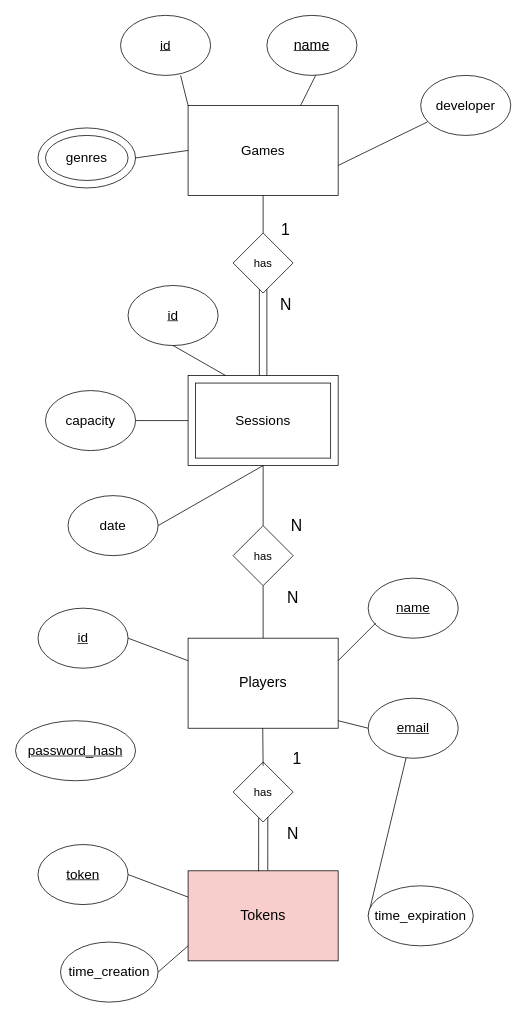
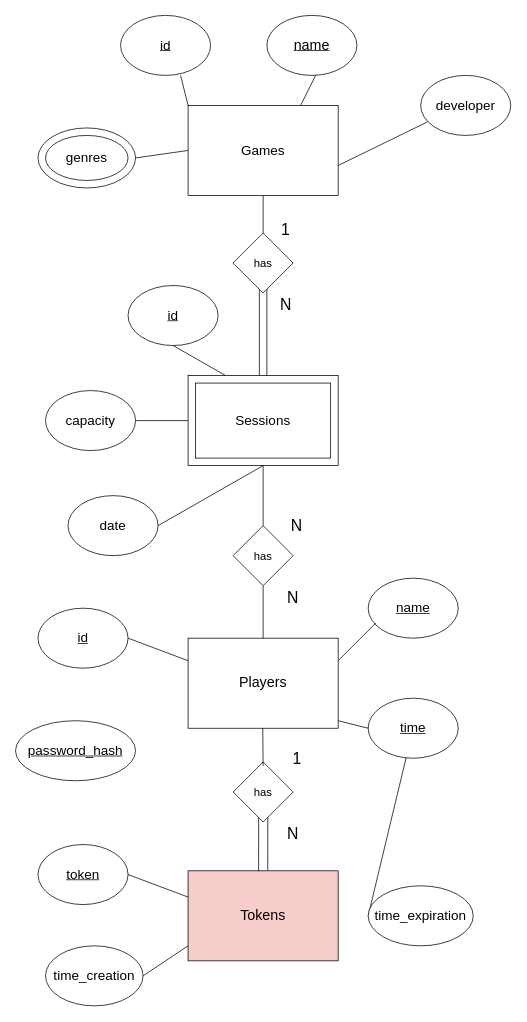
node "email": label "email" -> "time"
node "time_creation": moved (109, 972) -> (94, 975)
